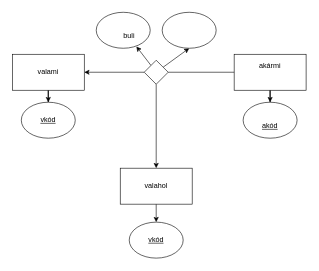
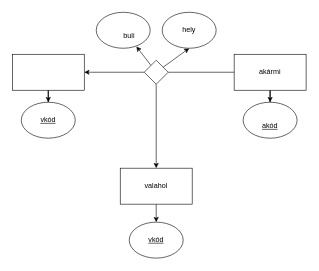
node "hely": added
node "akármi": moved (270, 66) -> (270, 72)
node "valami": removed
